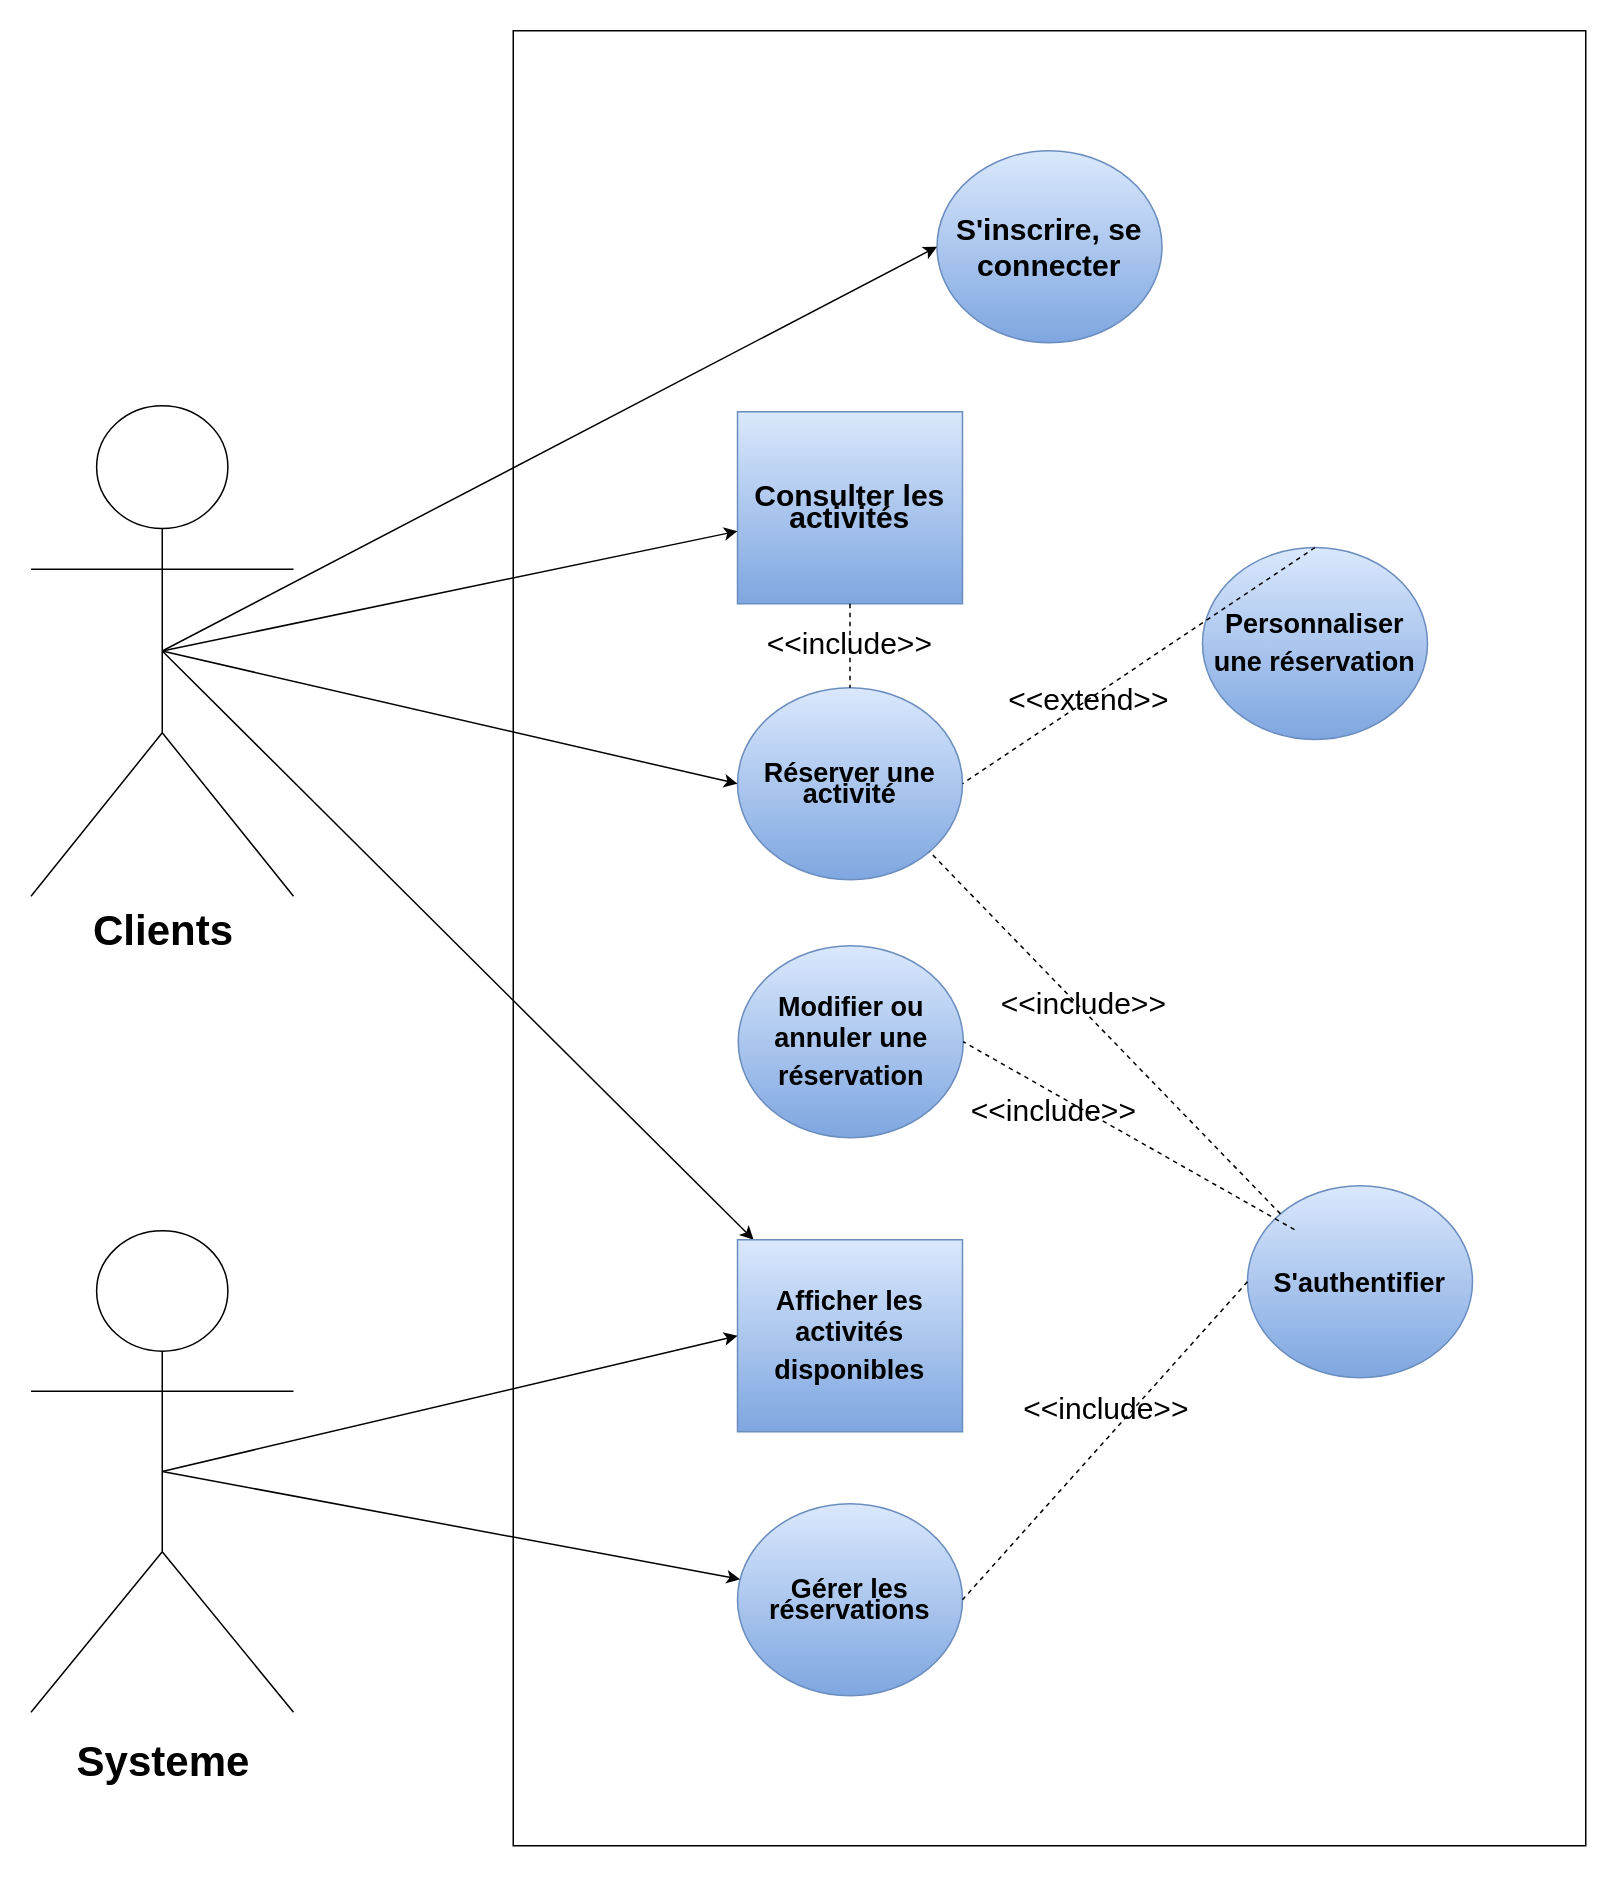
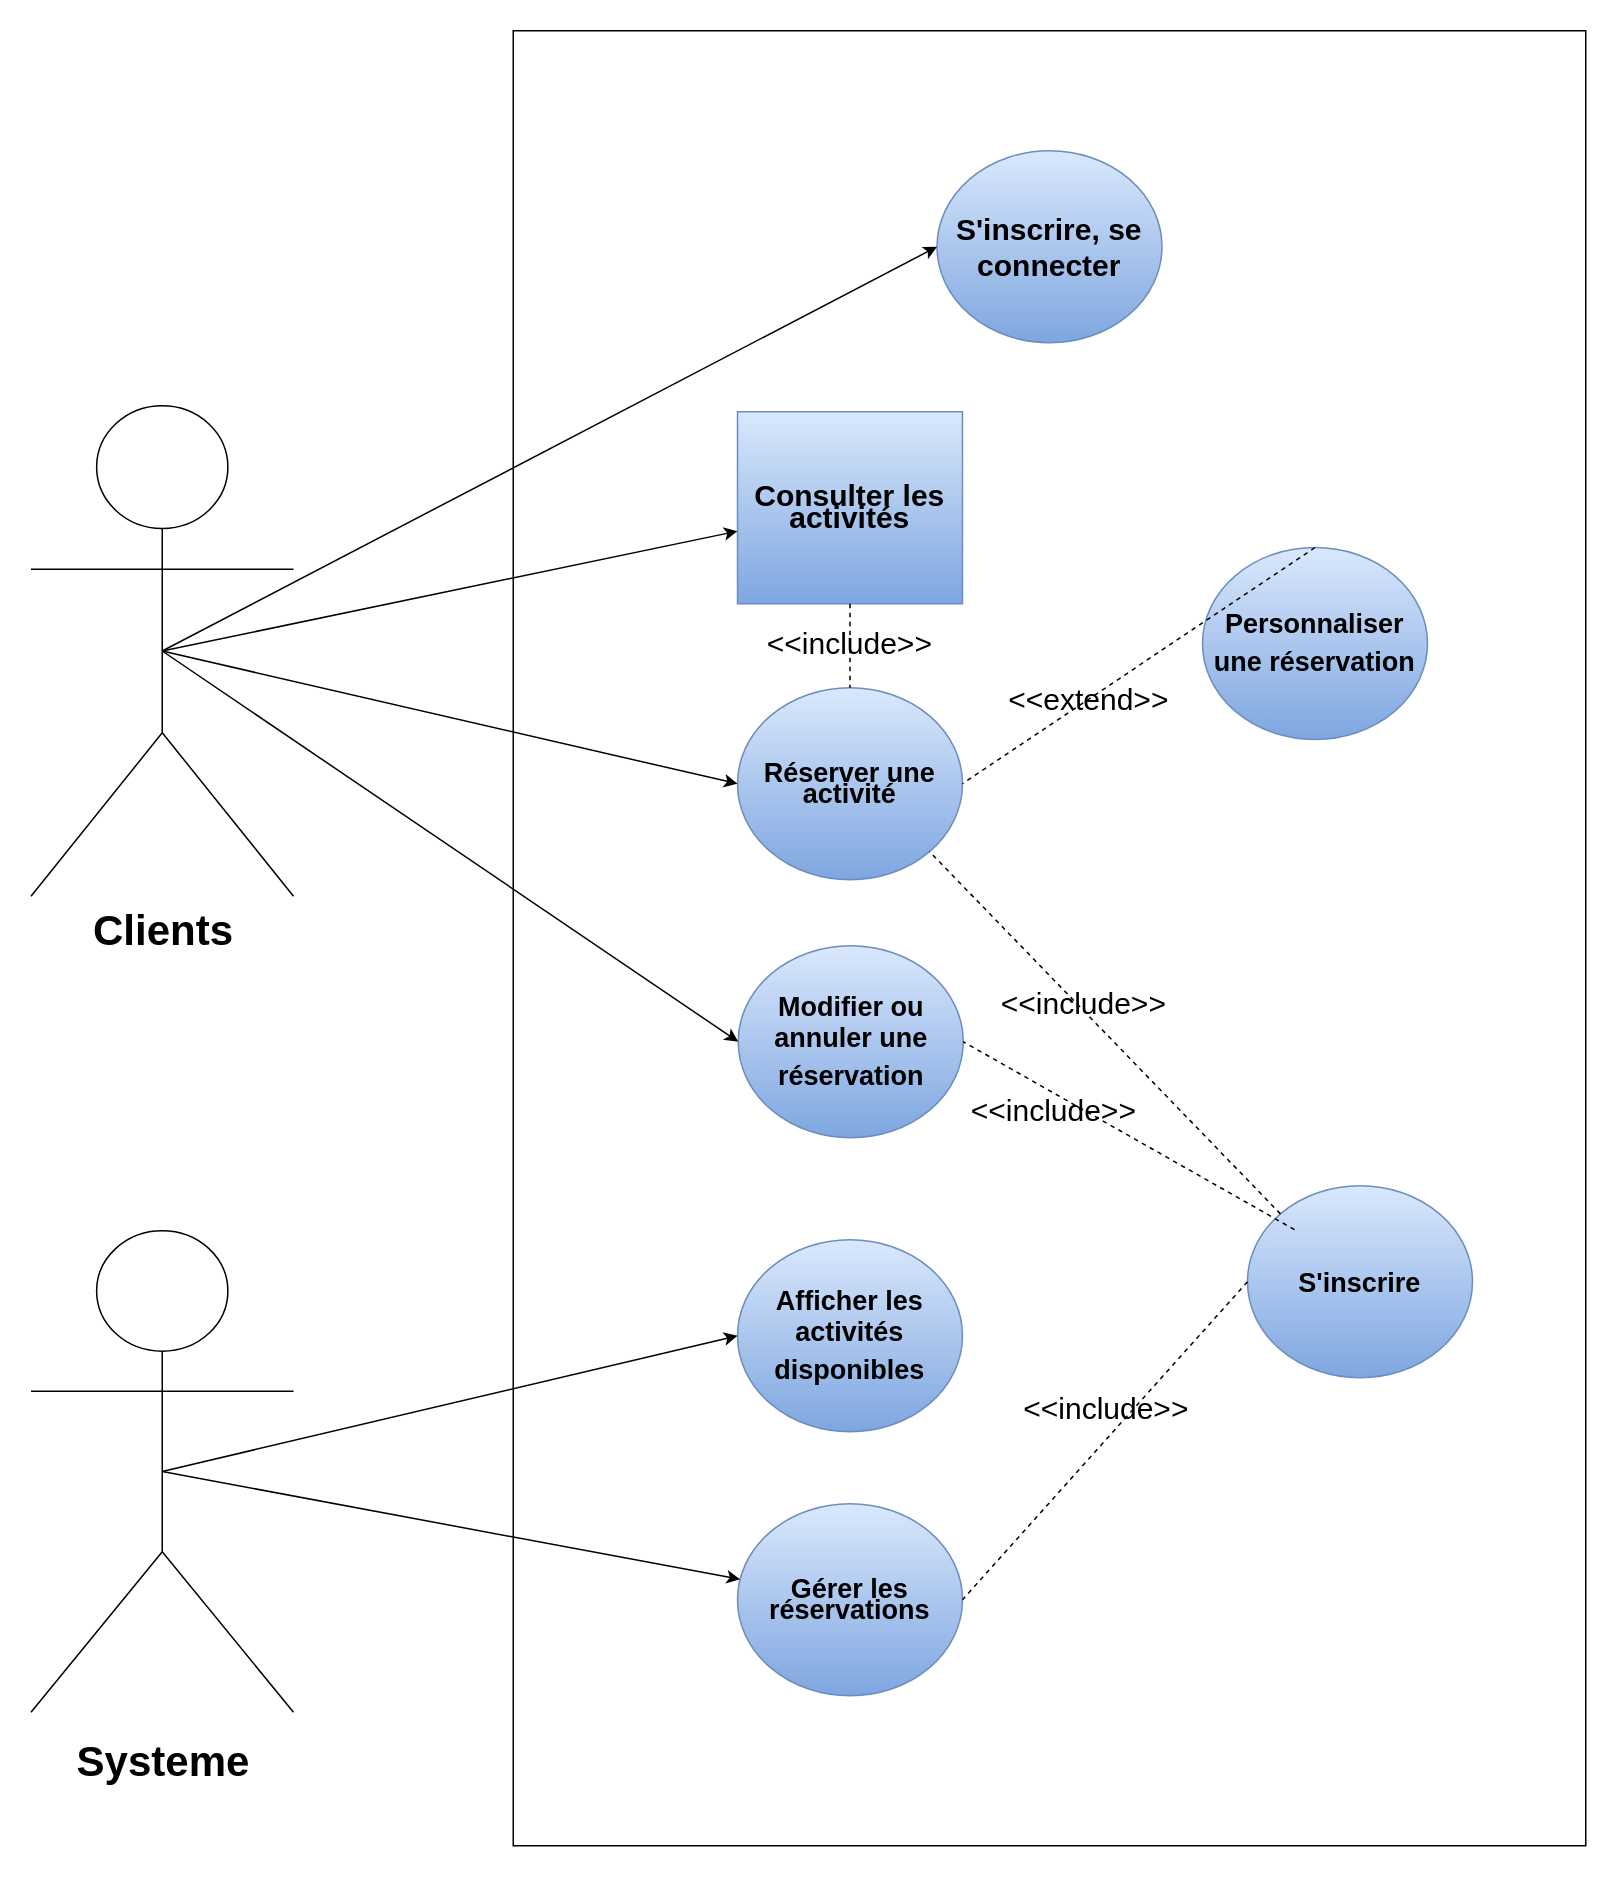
edge "Clients" -> "Afficher les activités disponibles": now "Clients" -> "Modifier ou annuler une réservation"
node "S'authentifier": label "S'authentifier" -> "S'inscrire"
node "Afficher les activités disponibles": shape rectangle -> ellipse
